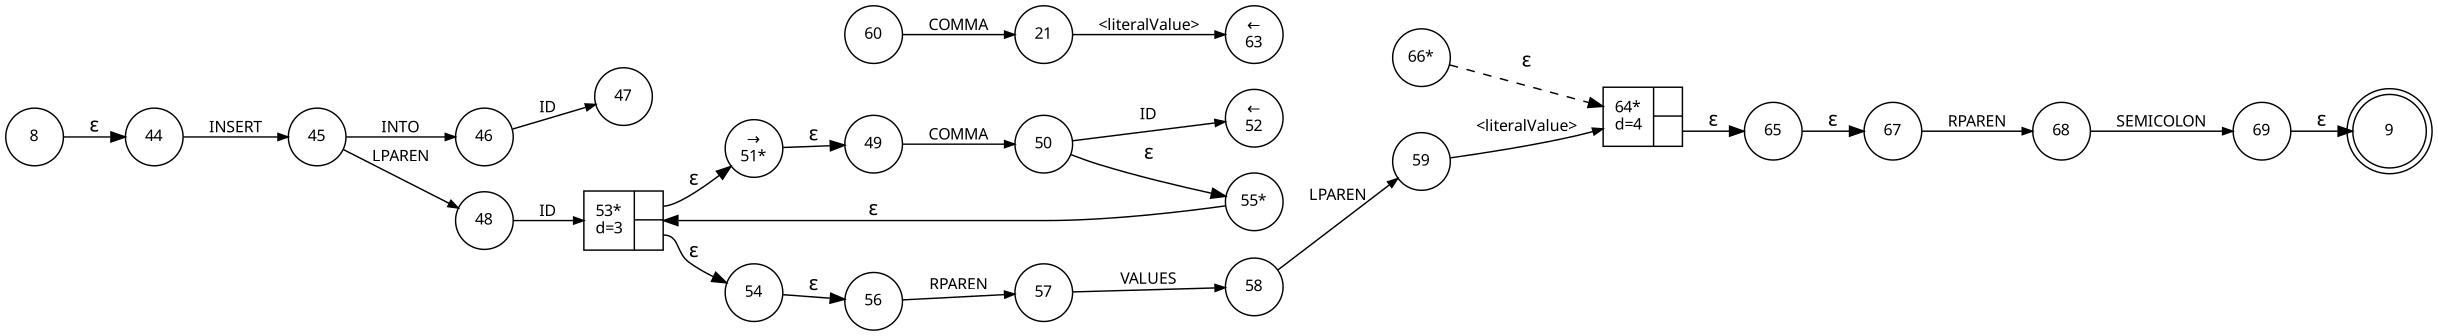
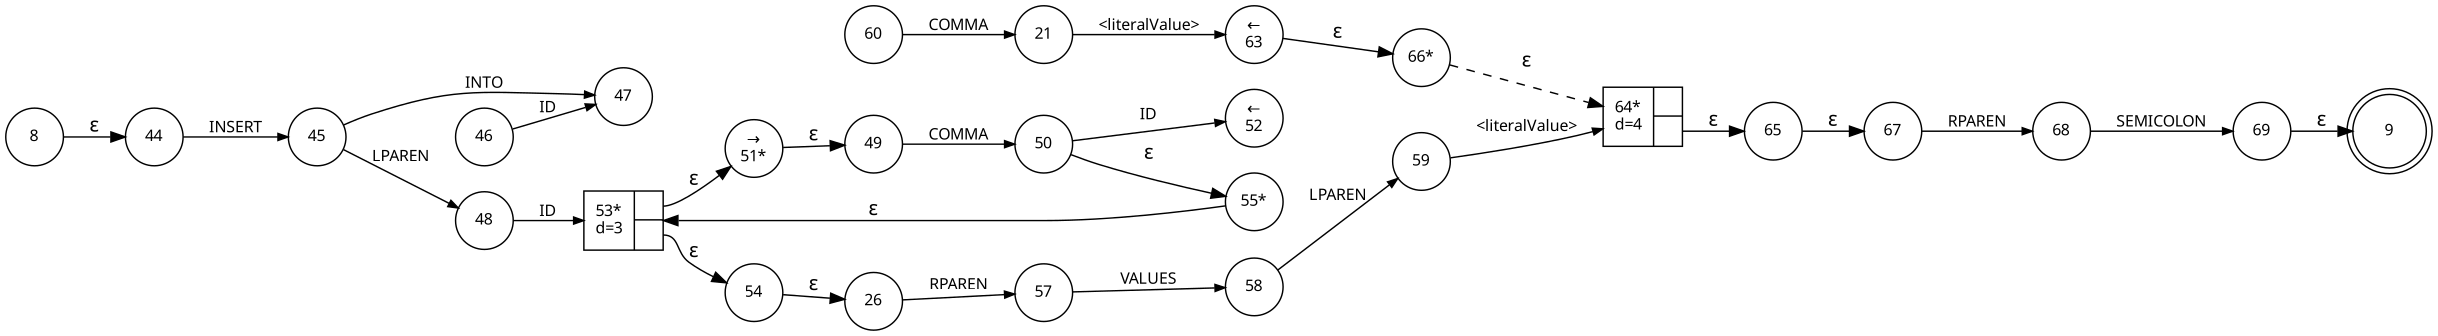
edge "← 63" -> "66*": added, label "ε"
edge "45" -> "46": now "45" -> "47"
node "56": label "56" -> "26"
